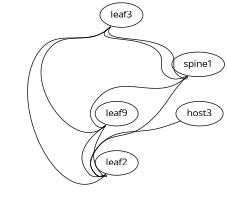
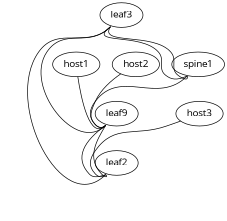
node "host1": added
node "host2": added
edge "spine1" -- "leaf2": removed
